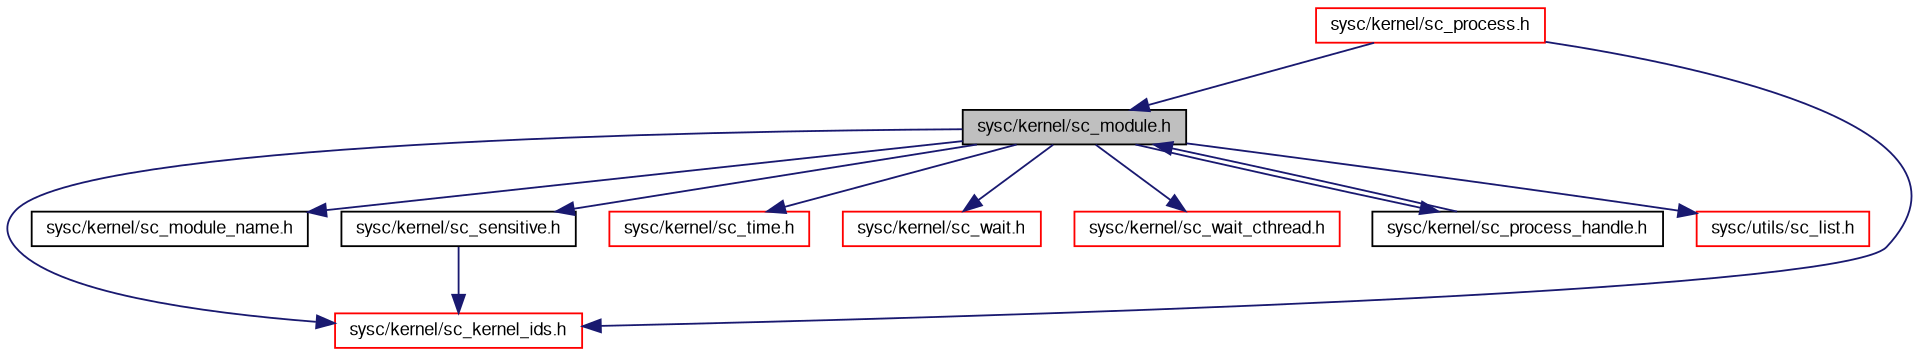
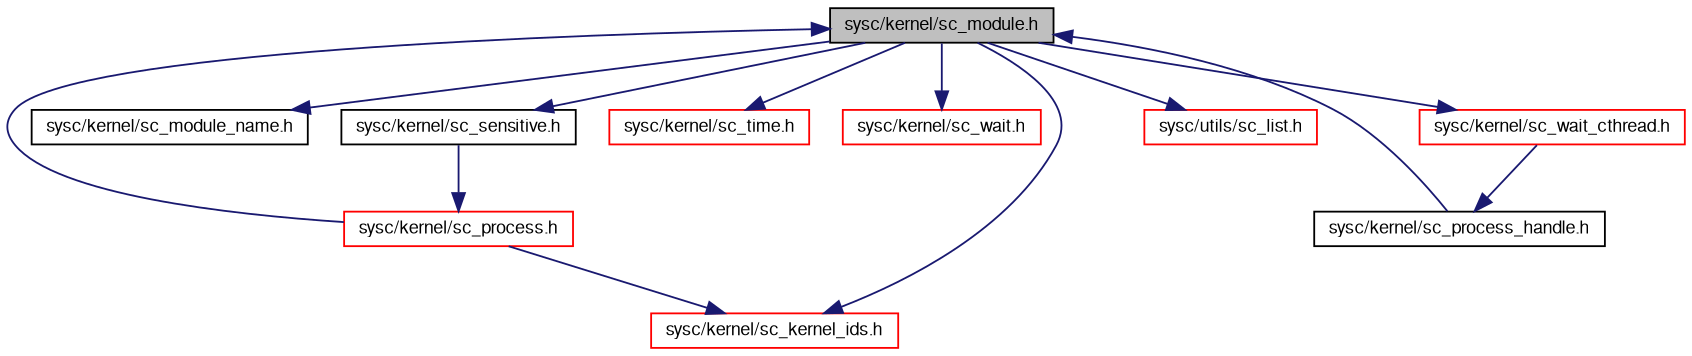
edge "sysc/kernel/sc_module.h" -> "sysc/kernel/sc_process_handle.h": now "sysc/kernel/sc_wait_cthread.h" -> "sysc/kernel/sc_process_handle.h"
edge "sysc/kernel/sc_sensitive.h" -> "sysc/kernel/sc_kernel_ids.h": now "sysc/kernel/sc_sensitive.h" -> "sysc/kernel/sc_process.h"
